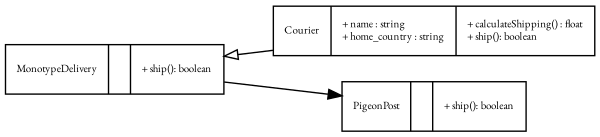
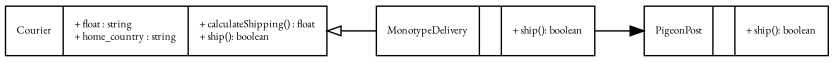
node "Courier": text "+ name : string" -> "+ float : string"
edge "Courier" -> "MonotypeDelivery": reversed
